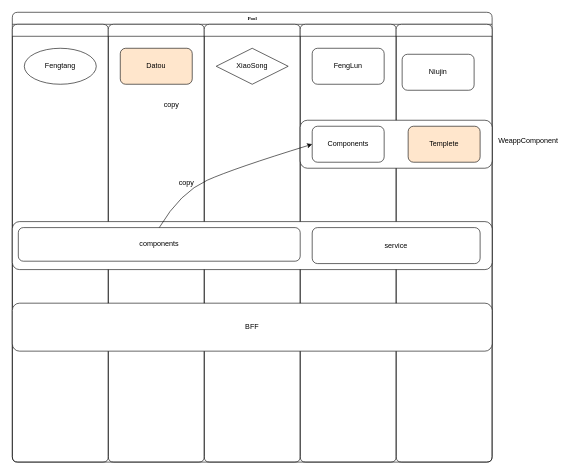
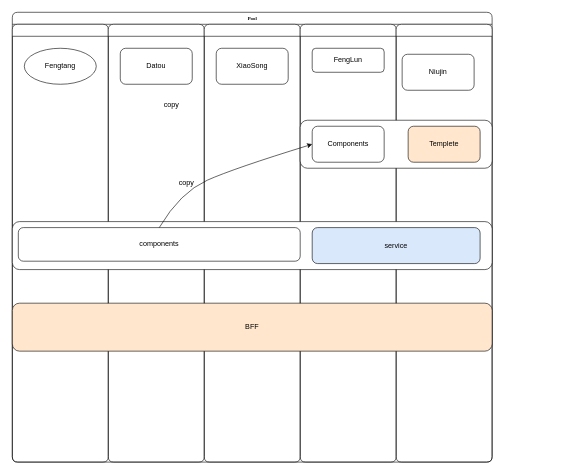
node "Datou": fillcolor #ffe6cc -> #ffffff
node "XiaoSong": shape diamond -> rounded rectangle
node "FengLun": size 72x36 -> 72x24
node "WeappComponent": removed
node "service": fillcolor #ffffff -> #dae8fc
node "BFF": fillcolor #ffffff -> #ffe6cc
